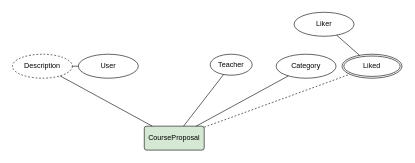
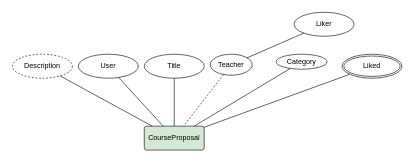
edge "Liker" -- "Liked": now "Liker" -- "Teacher"
edge "Description" -- "User": now "CourseProposal" -- "User"
node "Title": added
node "Category": size 60x24 -> 51x15
edge "Teacher" -- "CourseProposal": style solid -> dashed
edge "Liked" -- "CourseProposal": style dashed -> solid
edge "Title" -- "CourseProposal": added
